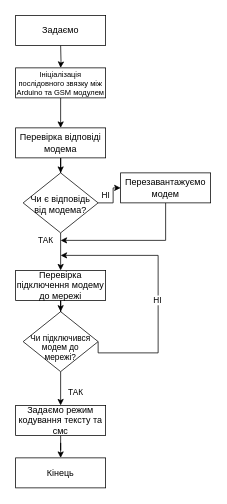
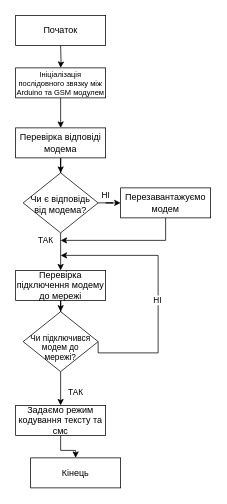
node "Задаємо": label "Задаємо" -> "Початок"
node "Перезавантажуємо модем": moved (165, 188) -> (165, 203)
node "Кінець": moved (60, 473) -> (75, 473)
